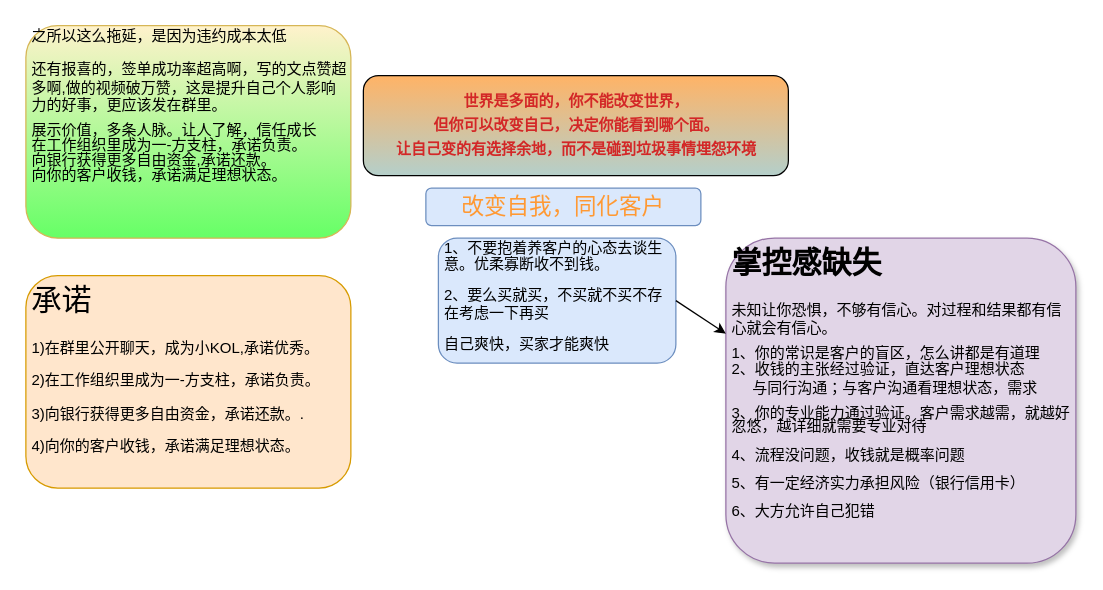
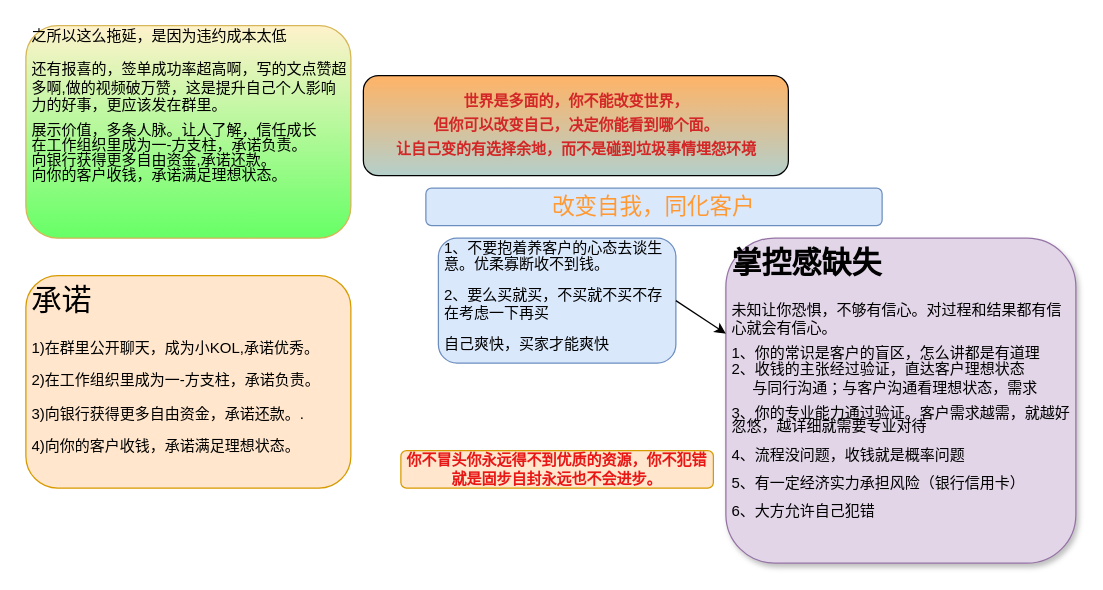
node "改变自我，同化客户": size 275x38 -> 456x38
node "你不冒头你永远得不到优质的资源，你不犯错就是固步自封永远也不会进步。": added
